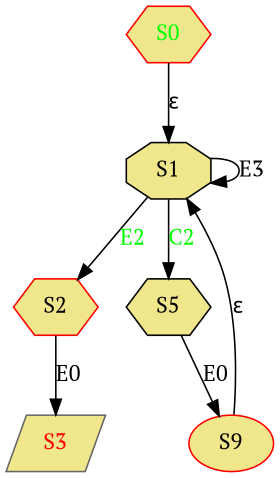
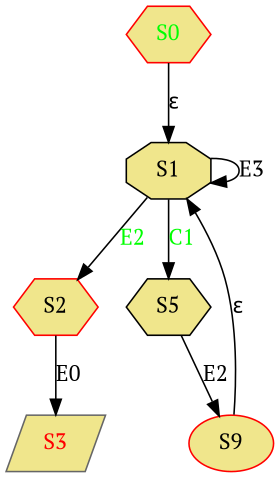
edge "S1" -> "S5": label "C2" -> "C1"
edge "S5" -> "S9": label "E0" -> "E2"
